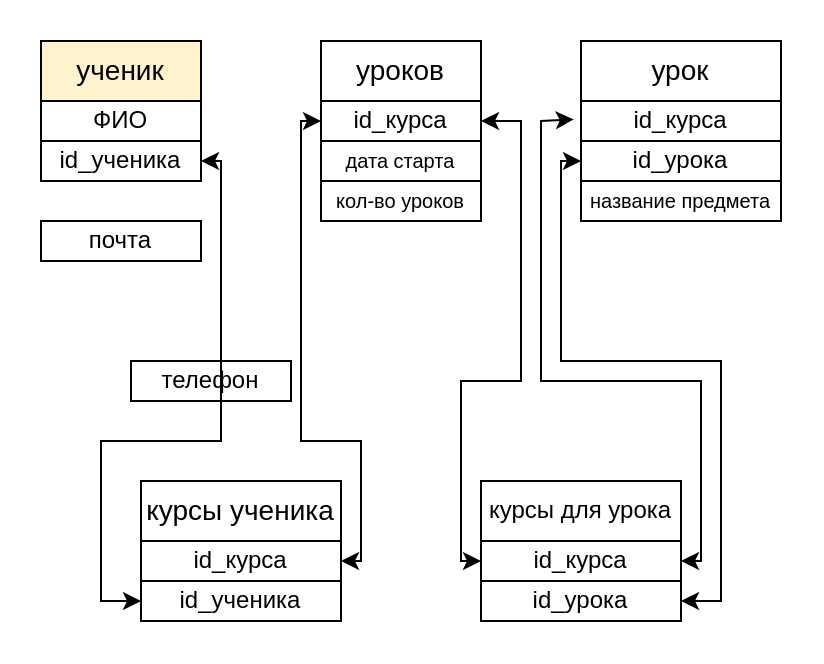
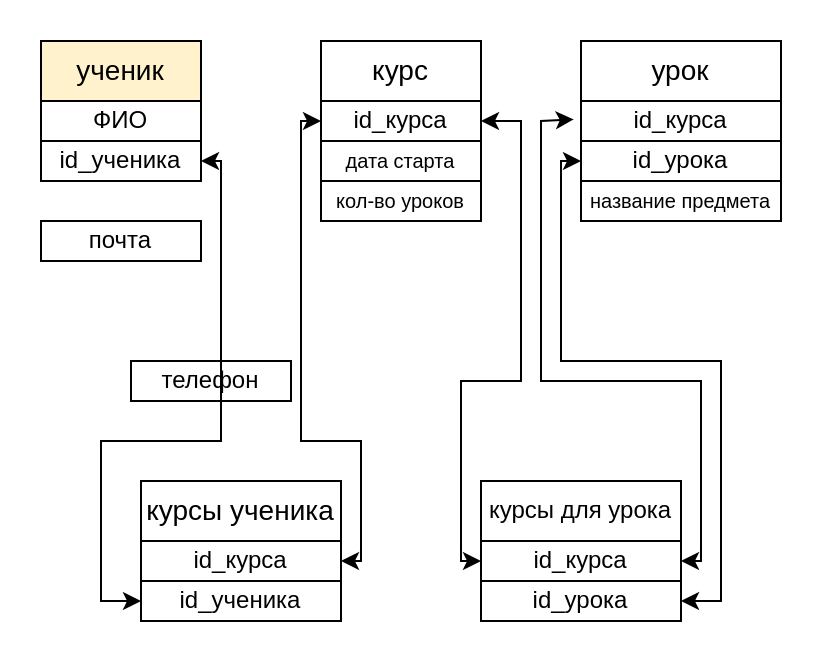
node "уроков": label "уроков" -> "курс"
